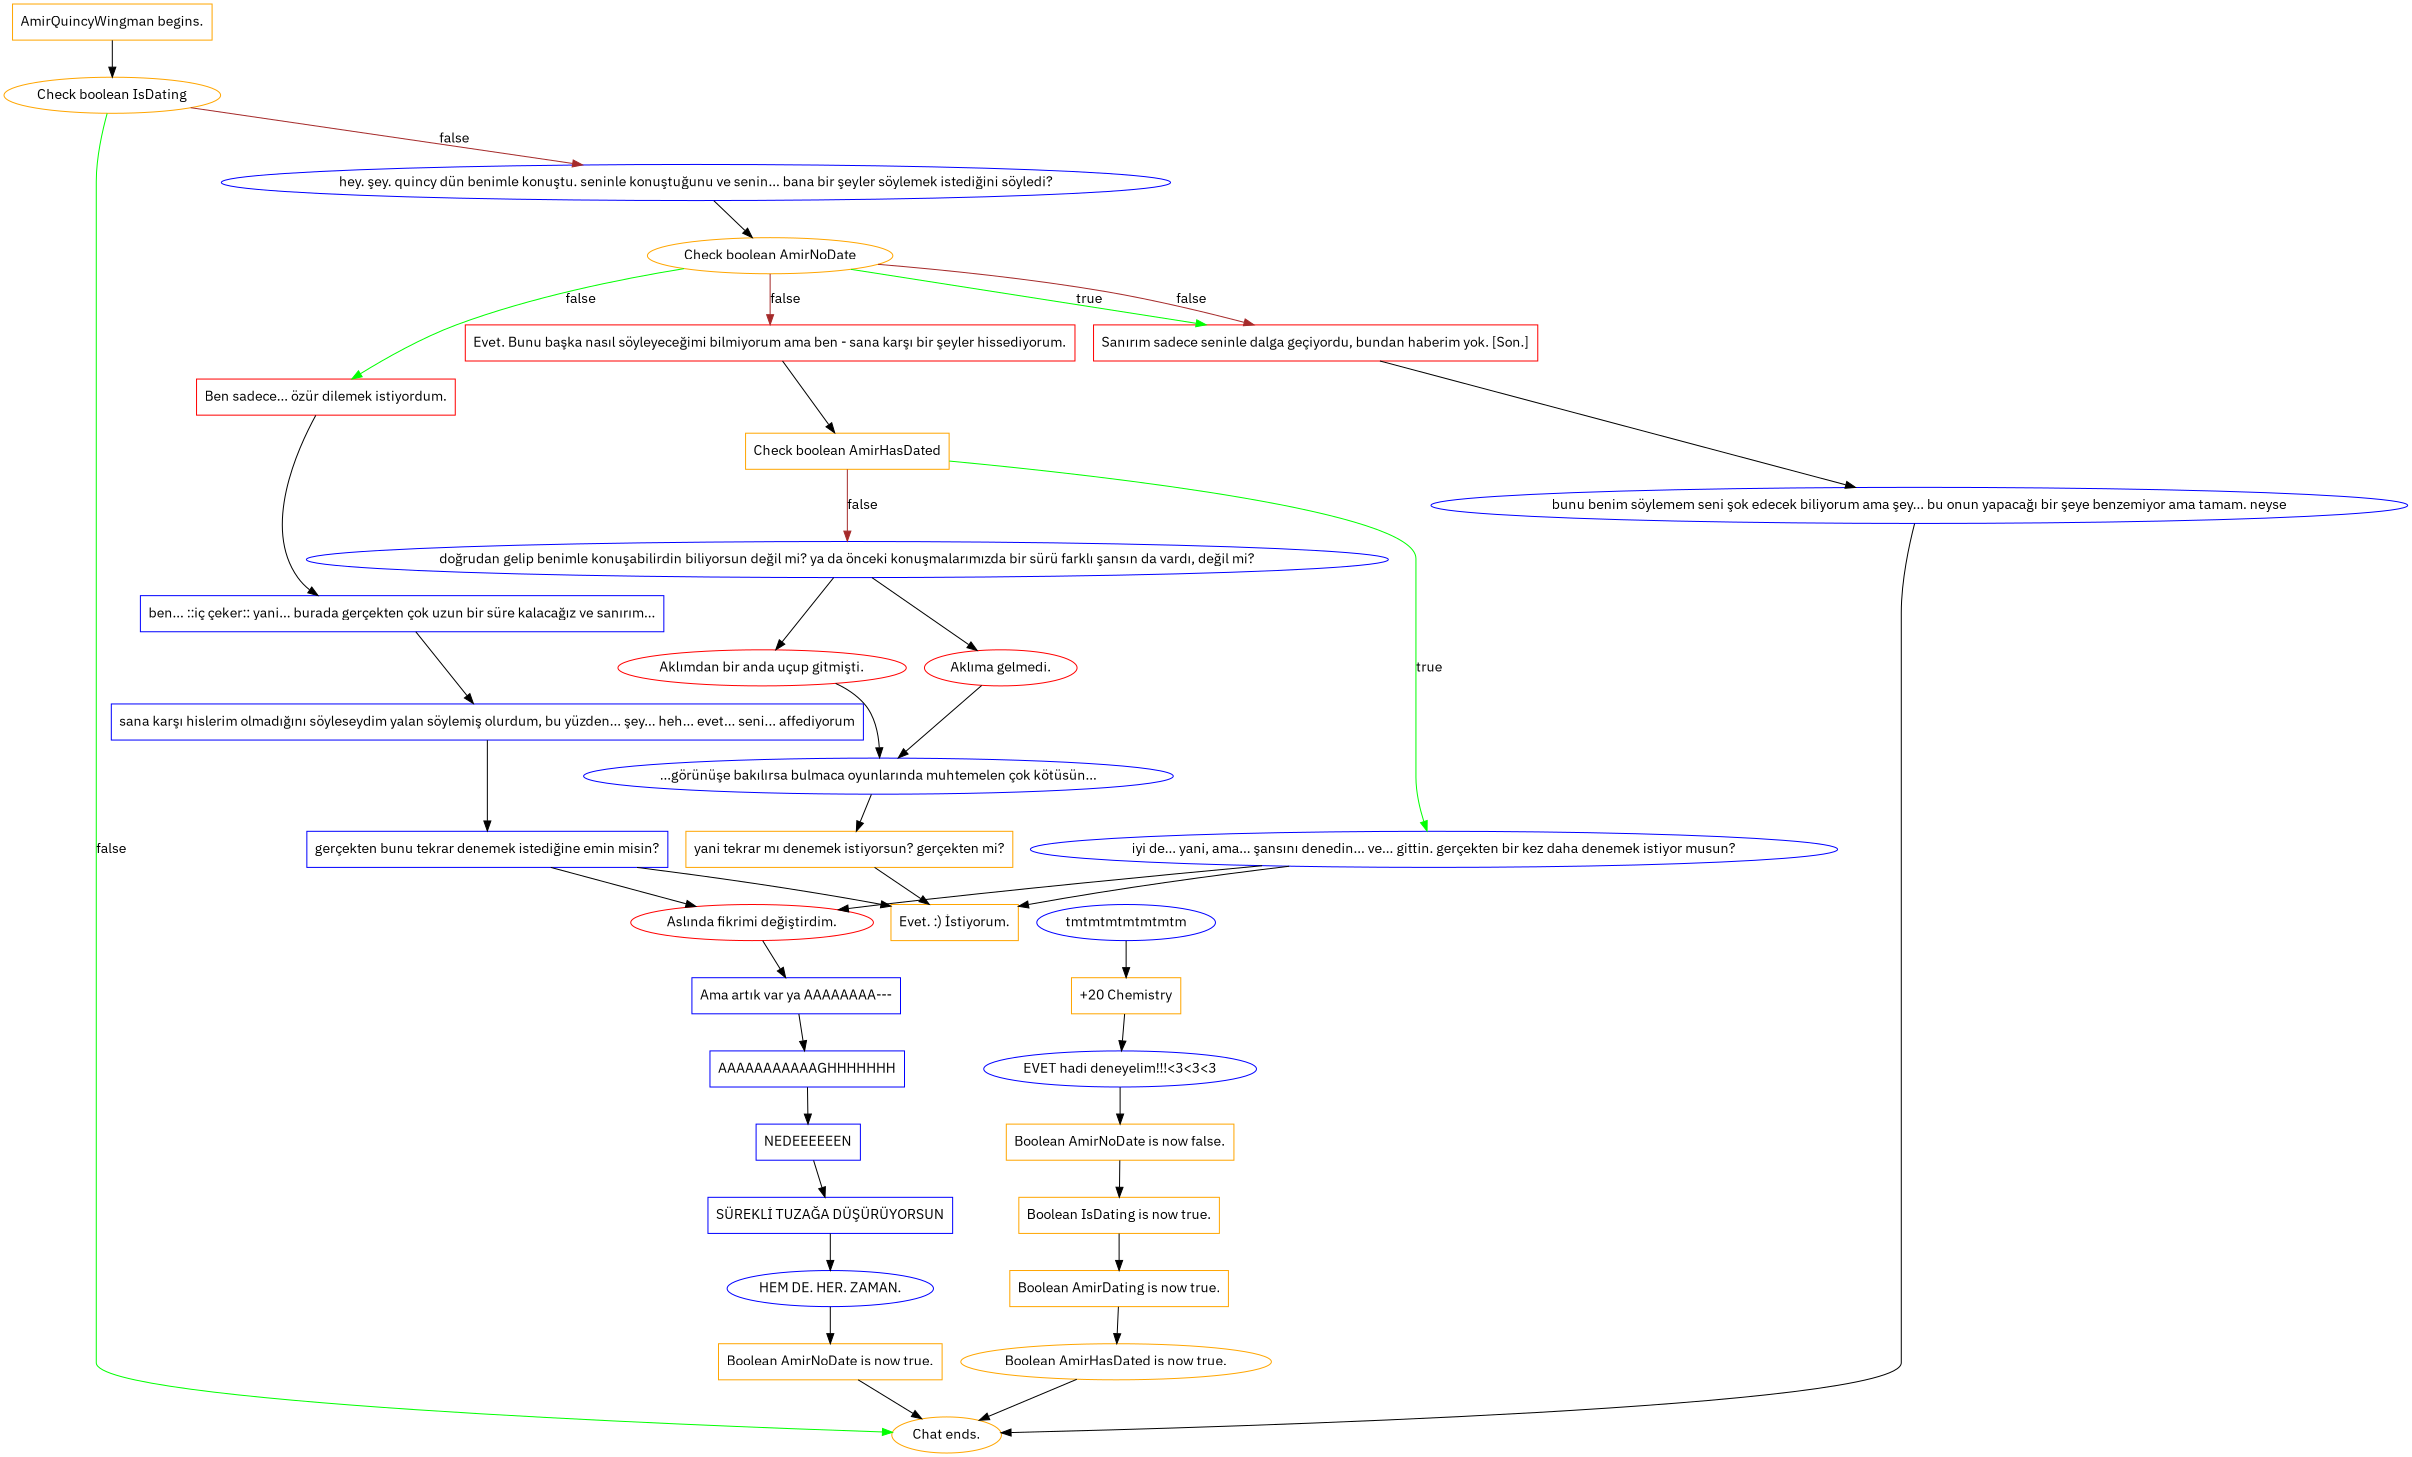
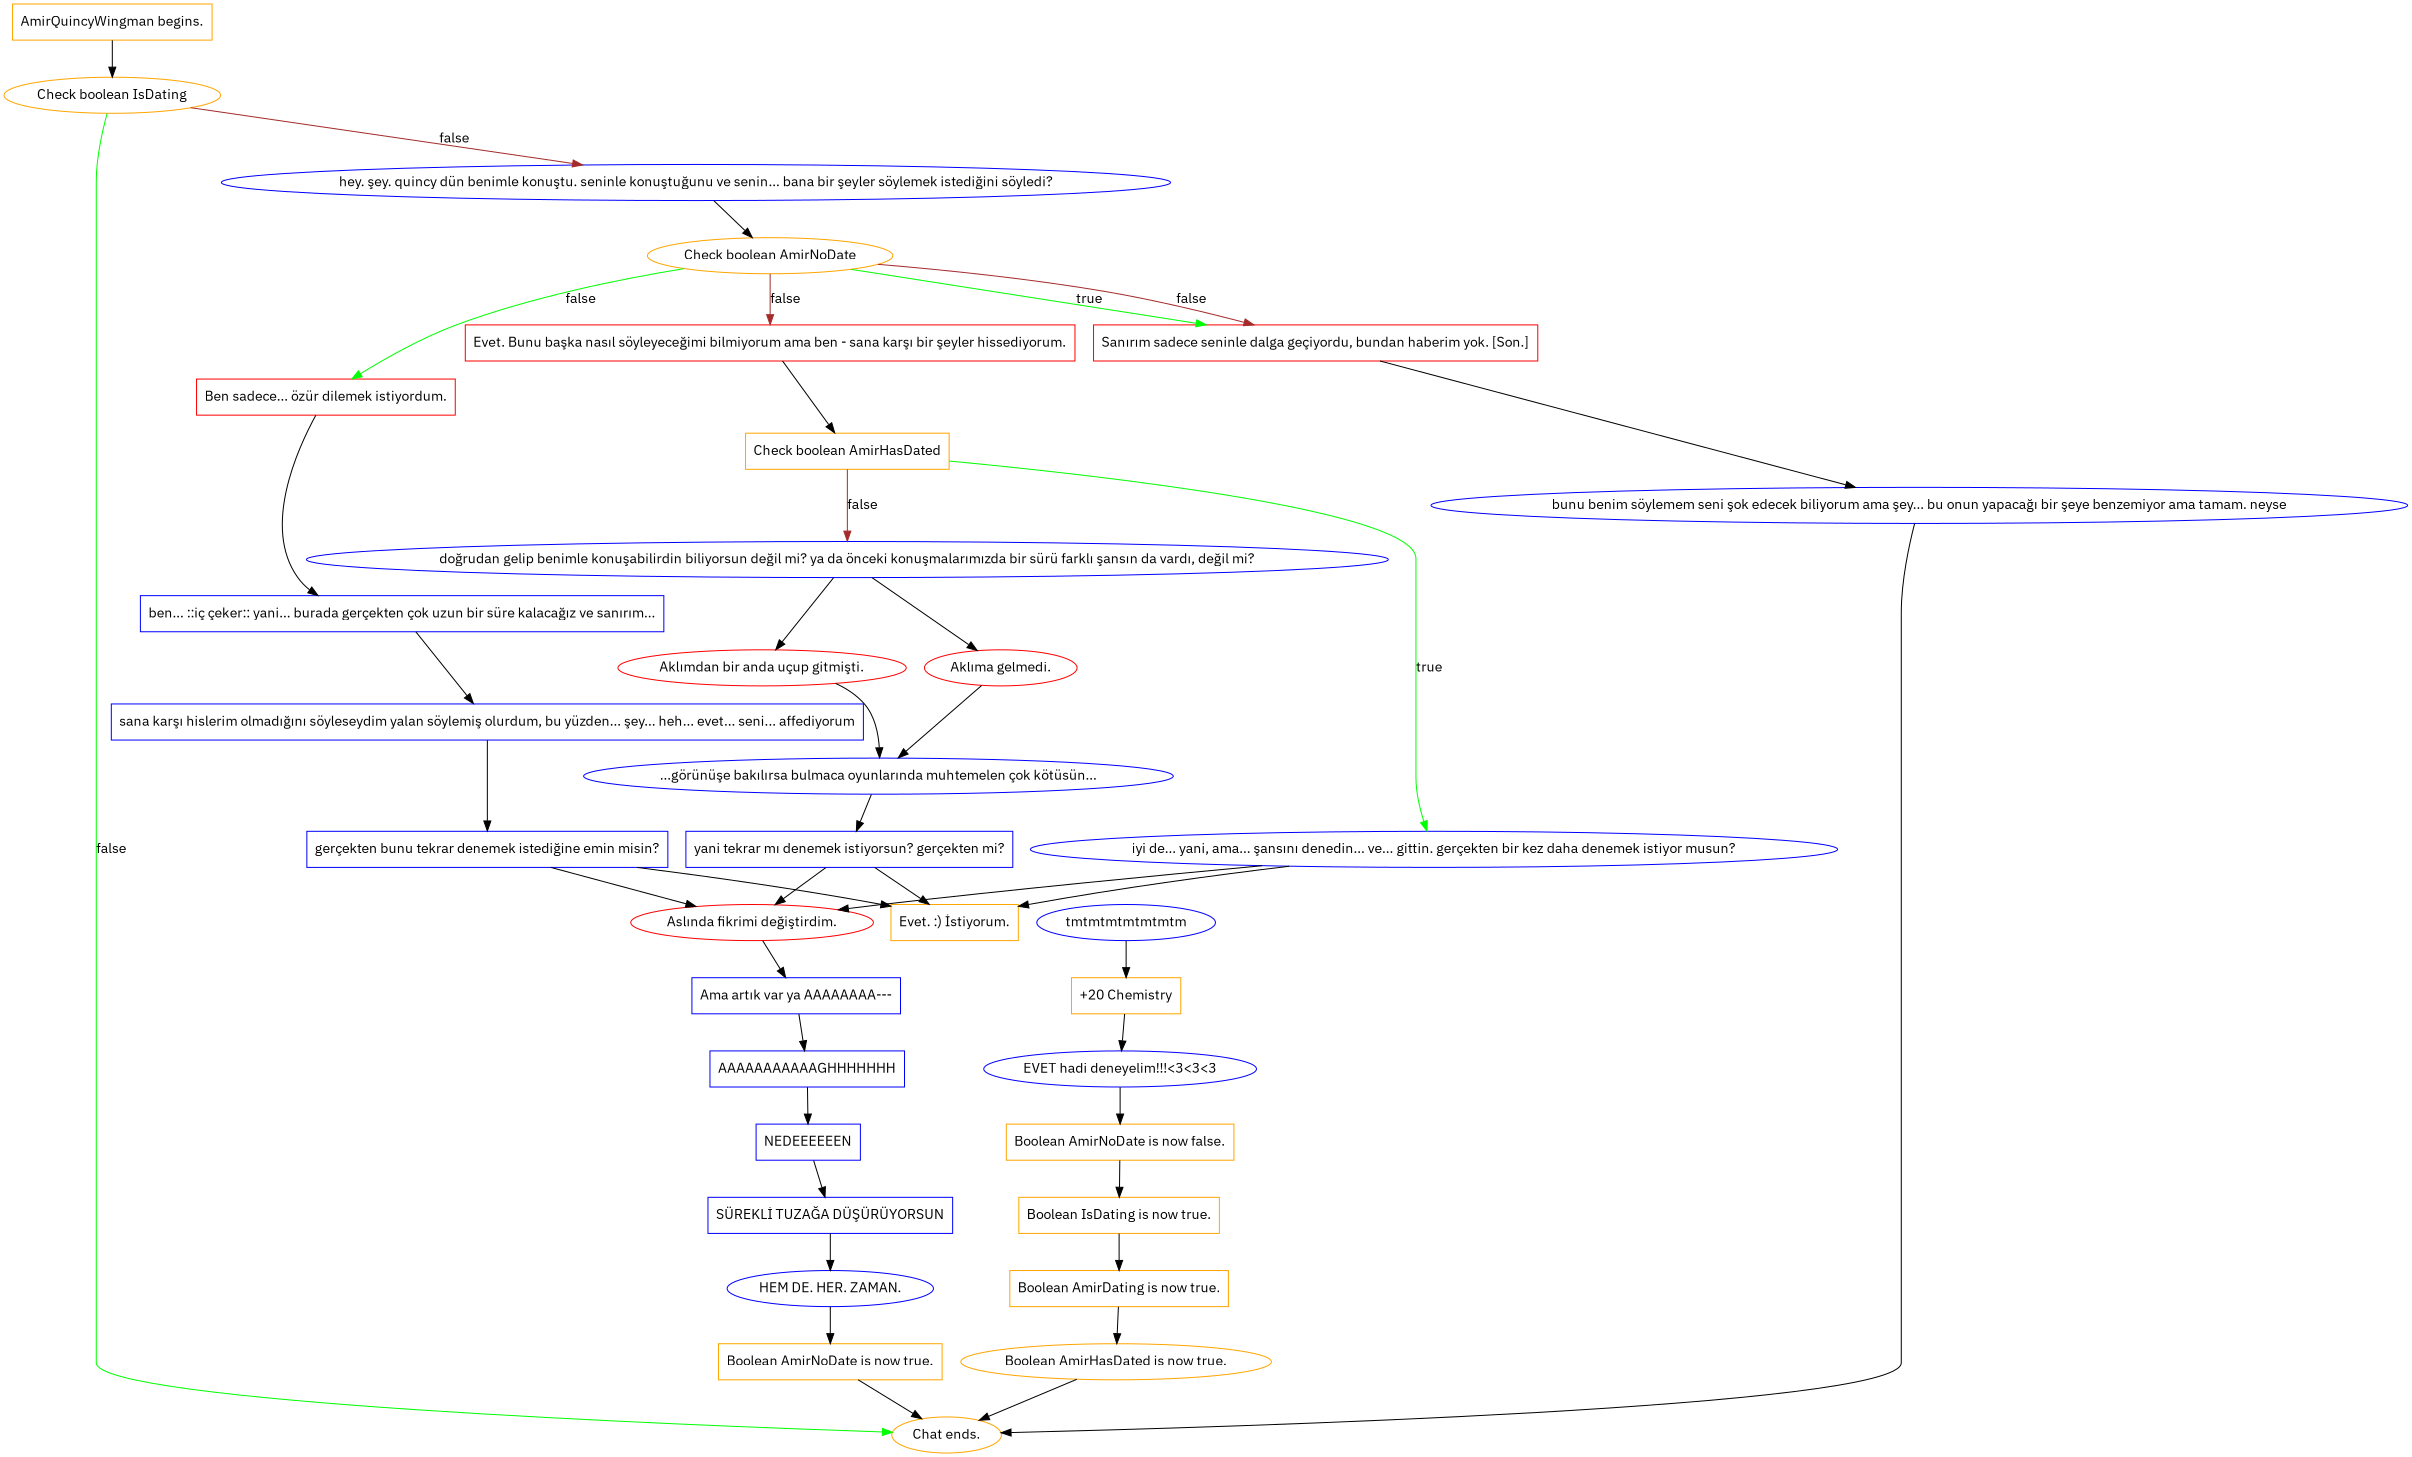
node "yani tekrar mı denemek istiyorsun? gerçekten mi?": color orange -> blue
edge "yani tekrar mı denemek istiyorsun? gerçekten mi?" -> "Aslında fikrimi değiştirdim.": added
